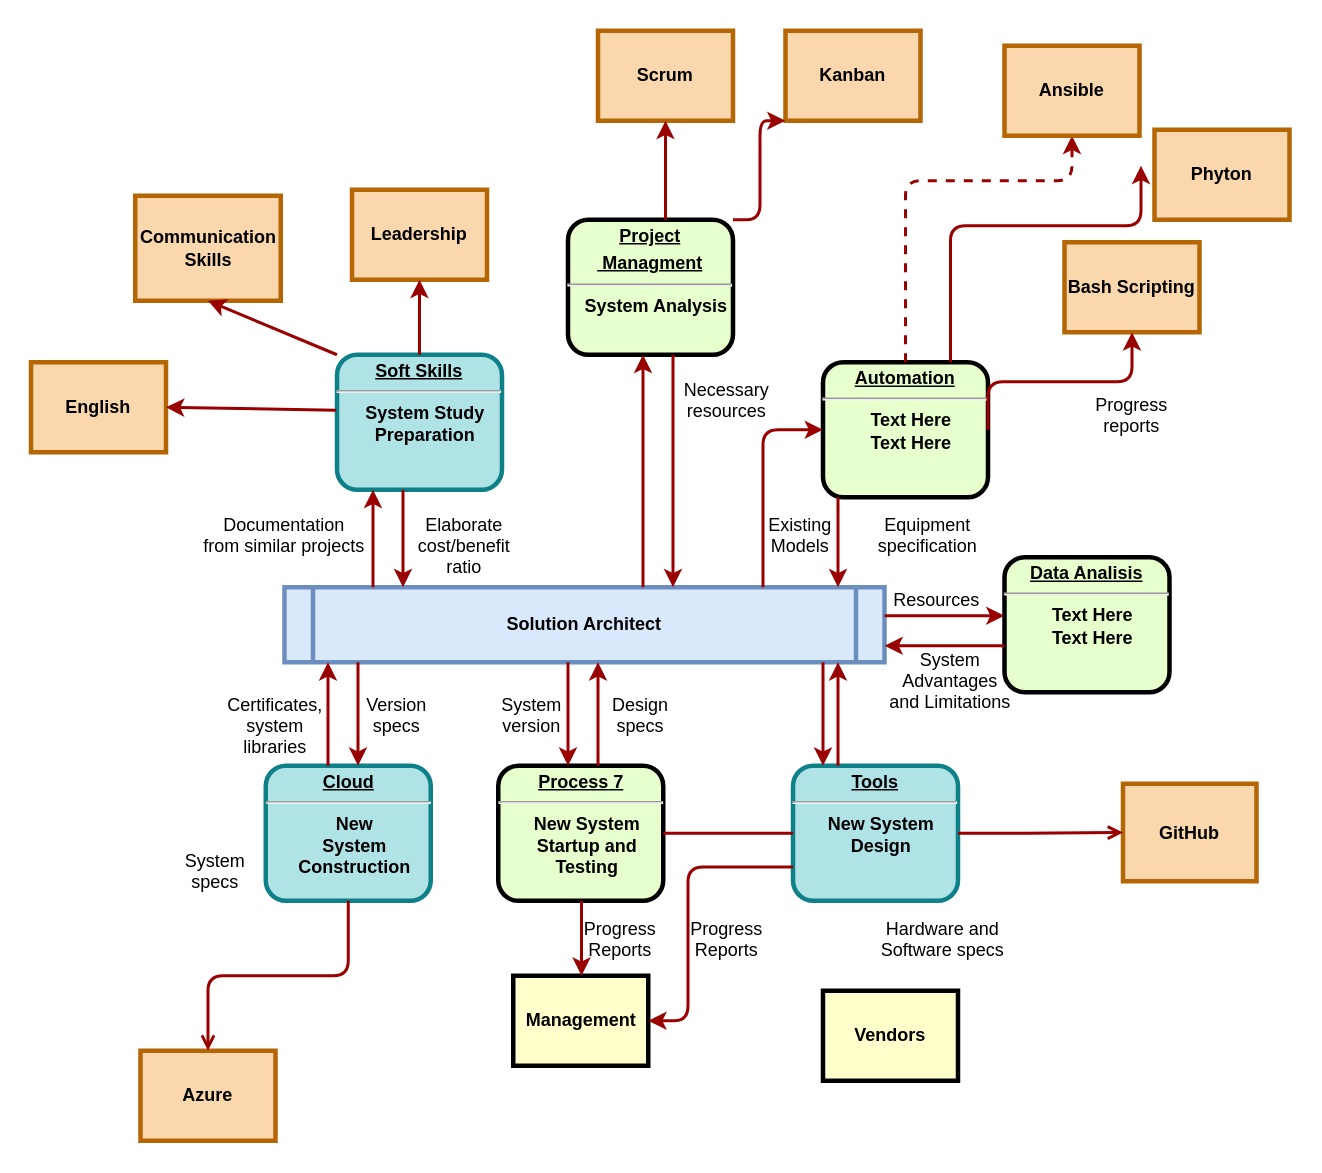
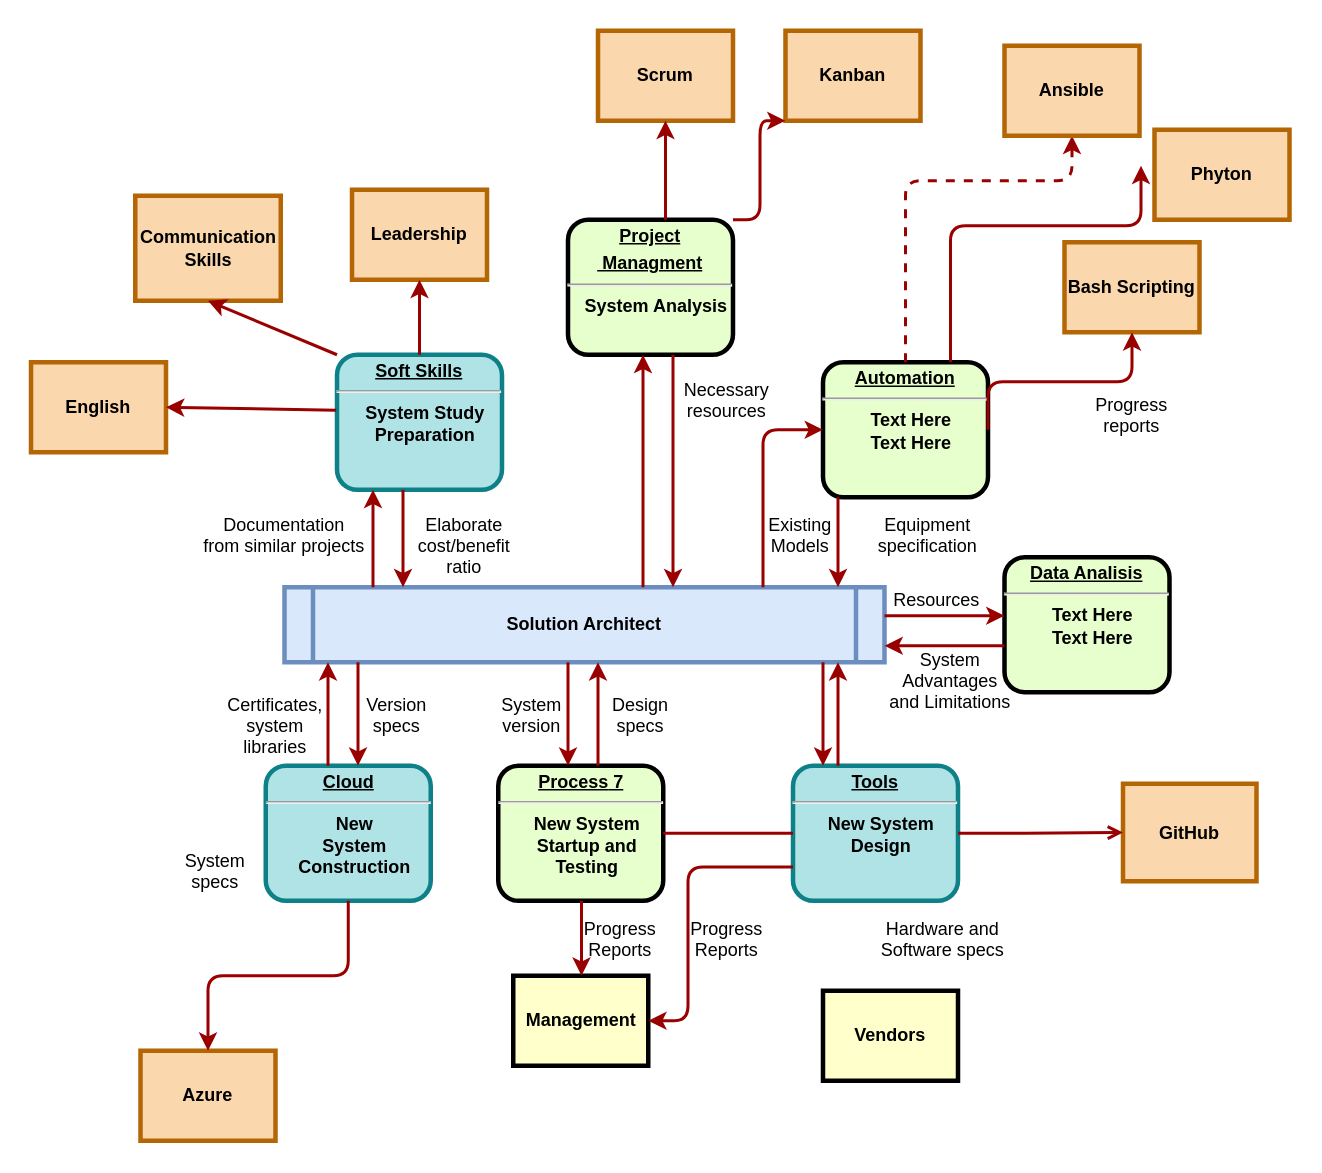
edge "Cloud New System Construction" -> "Azure": arrowhead open -> classic
